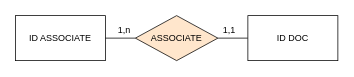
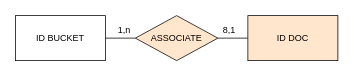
node "1,1": label "1,1" -> "8,1"
node "ID ASSOCIATE": label "ID ASSOCIATE" -> "ID BUCKET"
node "ID DOC": fillcolor #ffffff -> #ffe6cc
